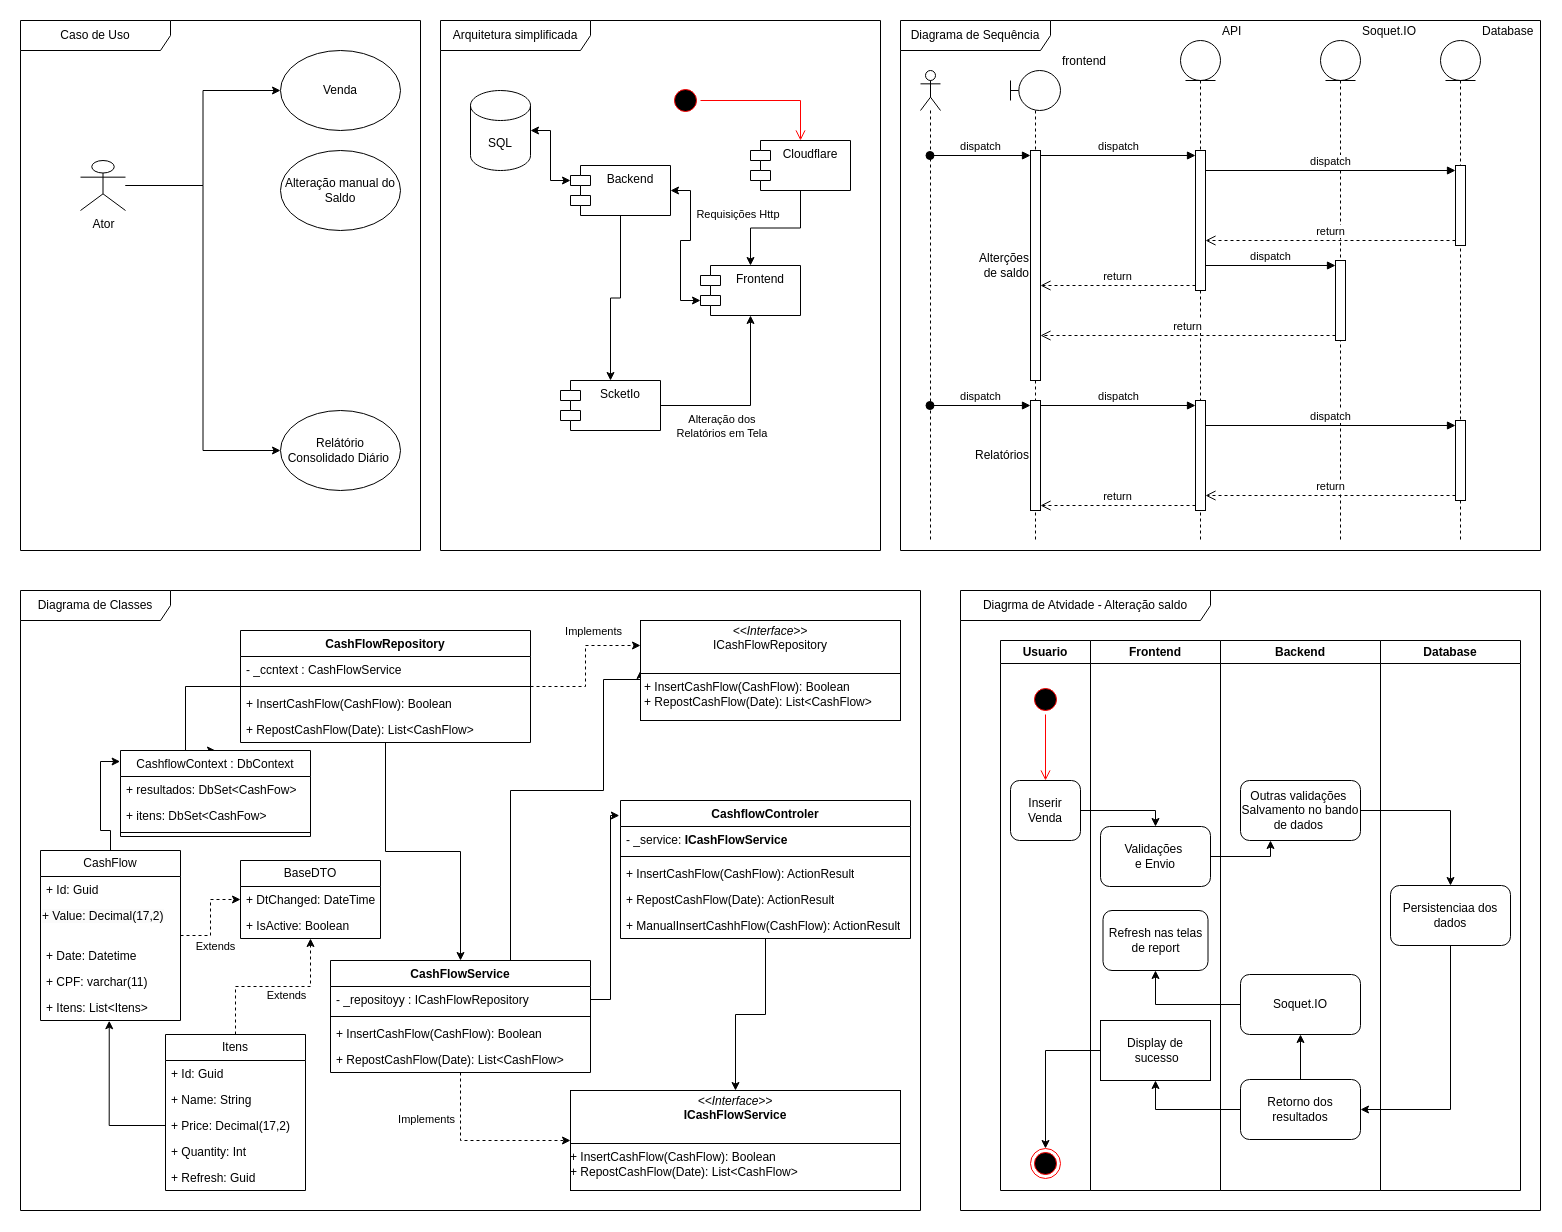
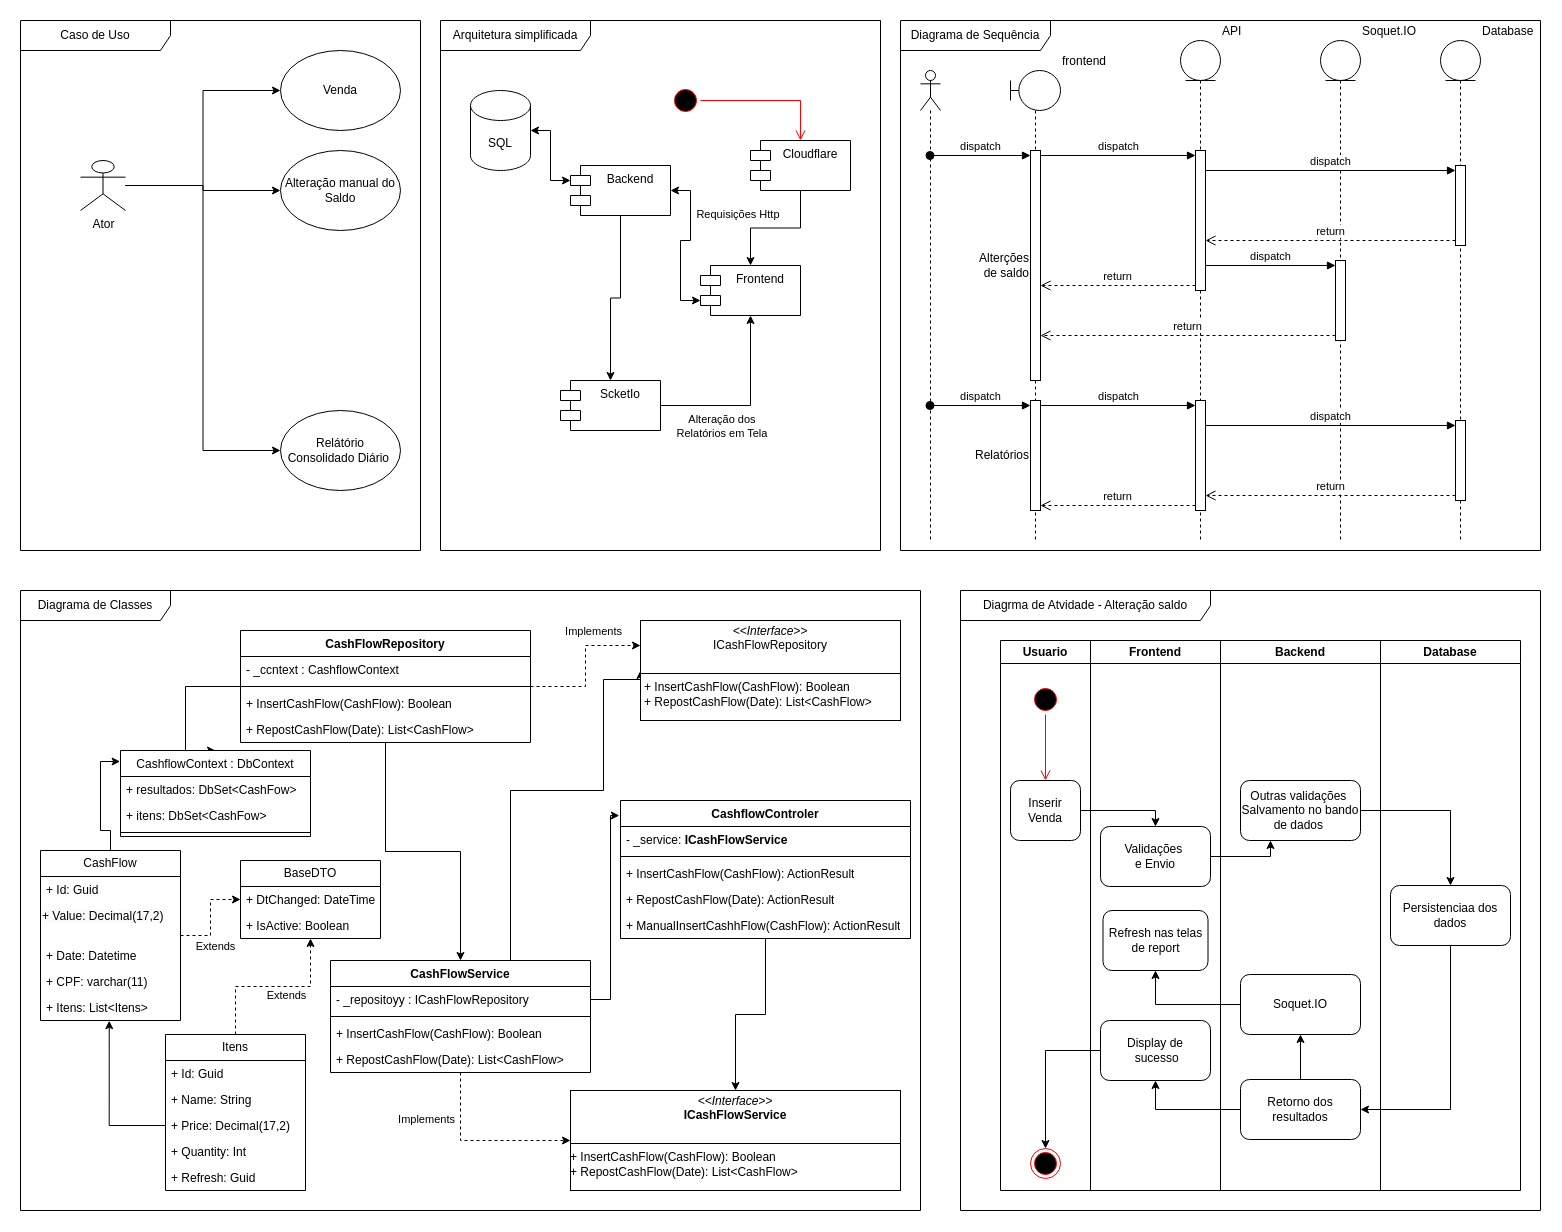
edge "Ator" -> "Alteração manual do Saldo": added
node "- _ccntext : CashFlowService": label "- _ccntext : CashFlowService" -> "- _ccntext : CashflowContext"
node "Display de sucesso": shape rectangle -> rounded rectangle
